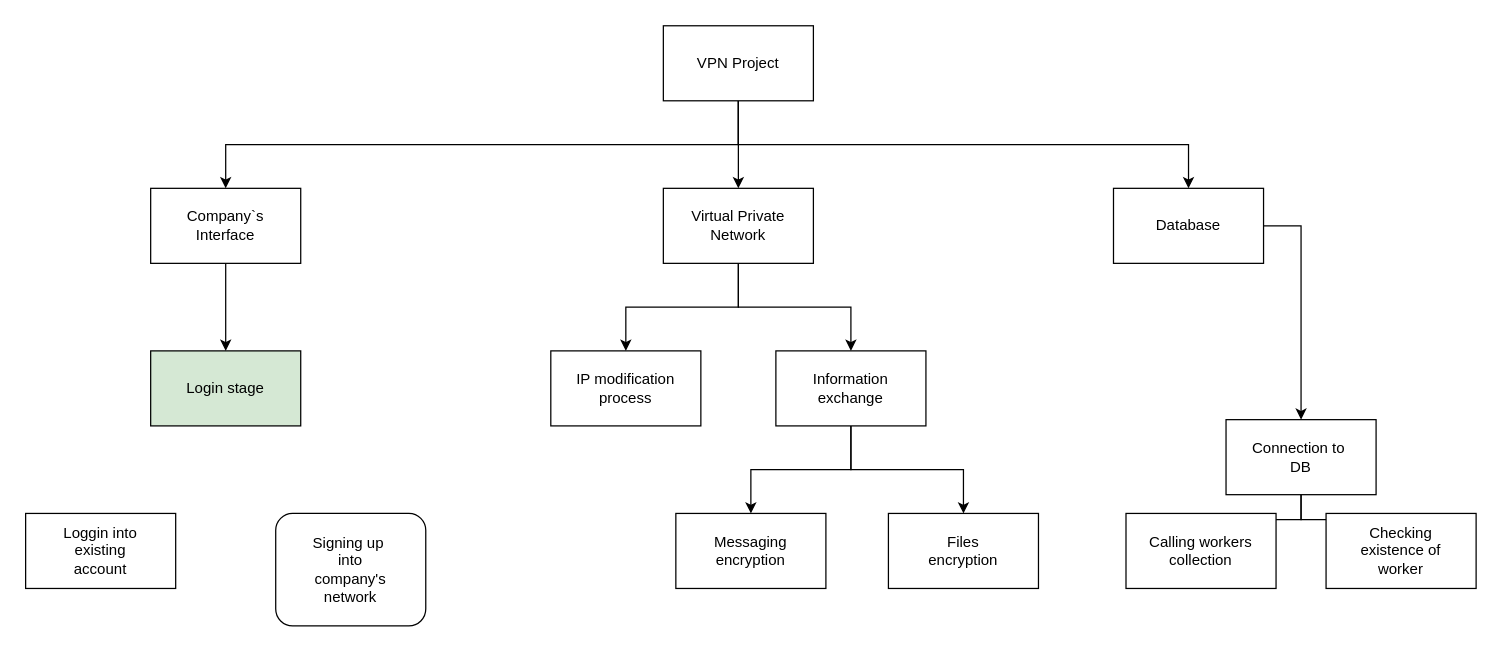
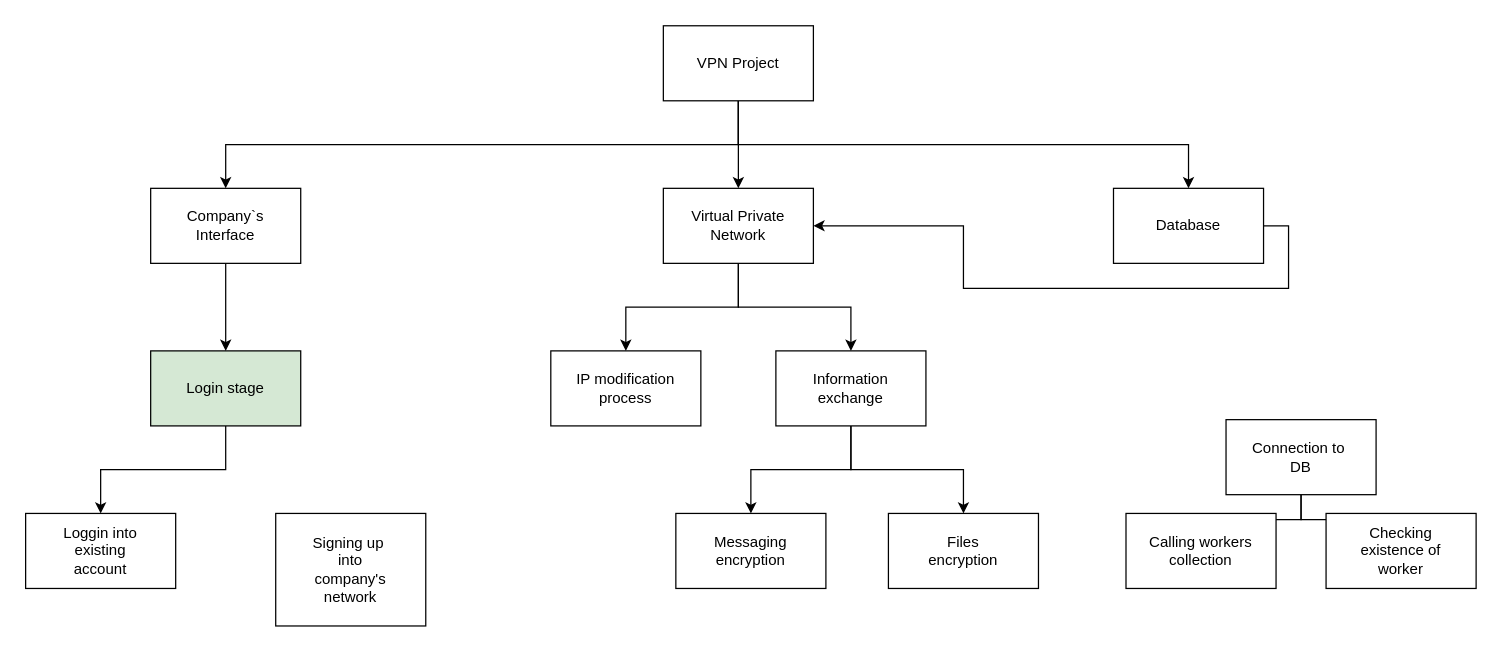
edge "Database" -> "Connection to DB": now "Database" -> "Virtual Private Network"
edge "Login stage" -> "Loggin into existing account": added
node "Signing up into company's network": shape rounded rectangle -> rectangle
